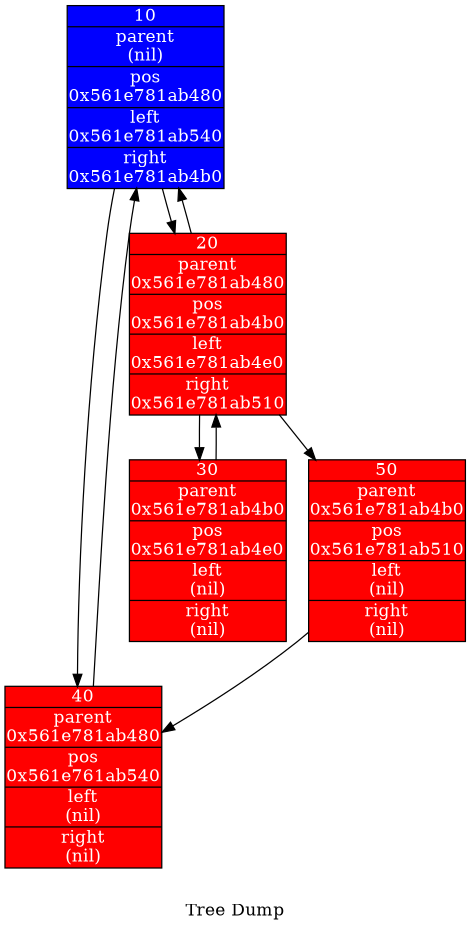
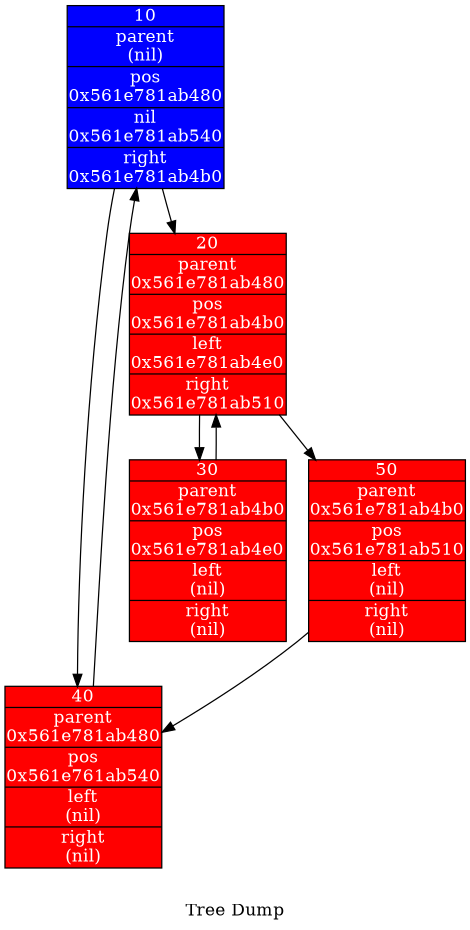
node "10": text "left" -> "nil"
edge "20" -> "10": removed
